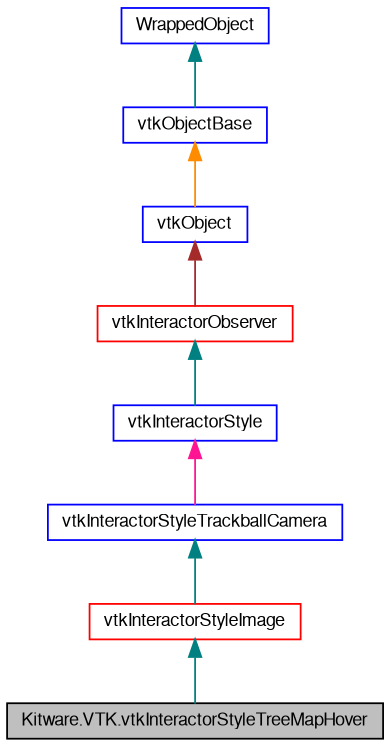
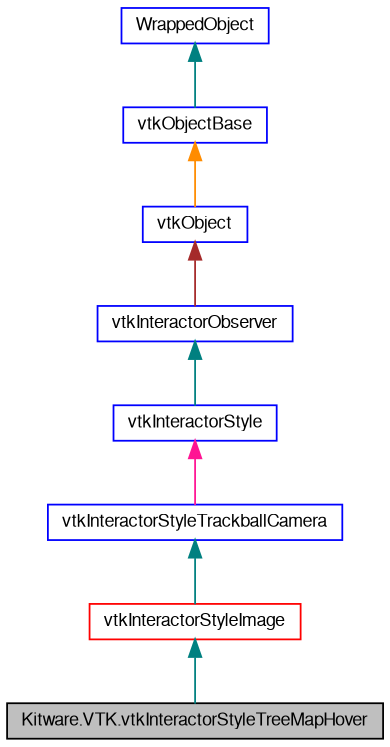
node "vtkInteractorObserver": color red -> blue
